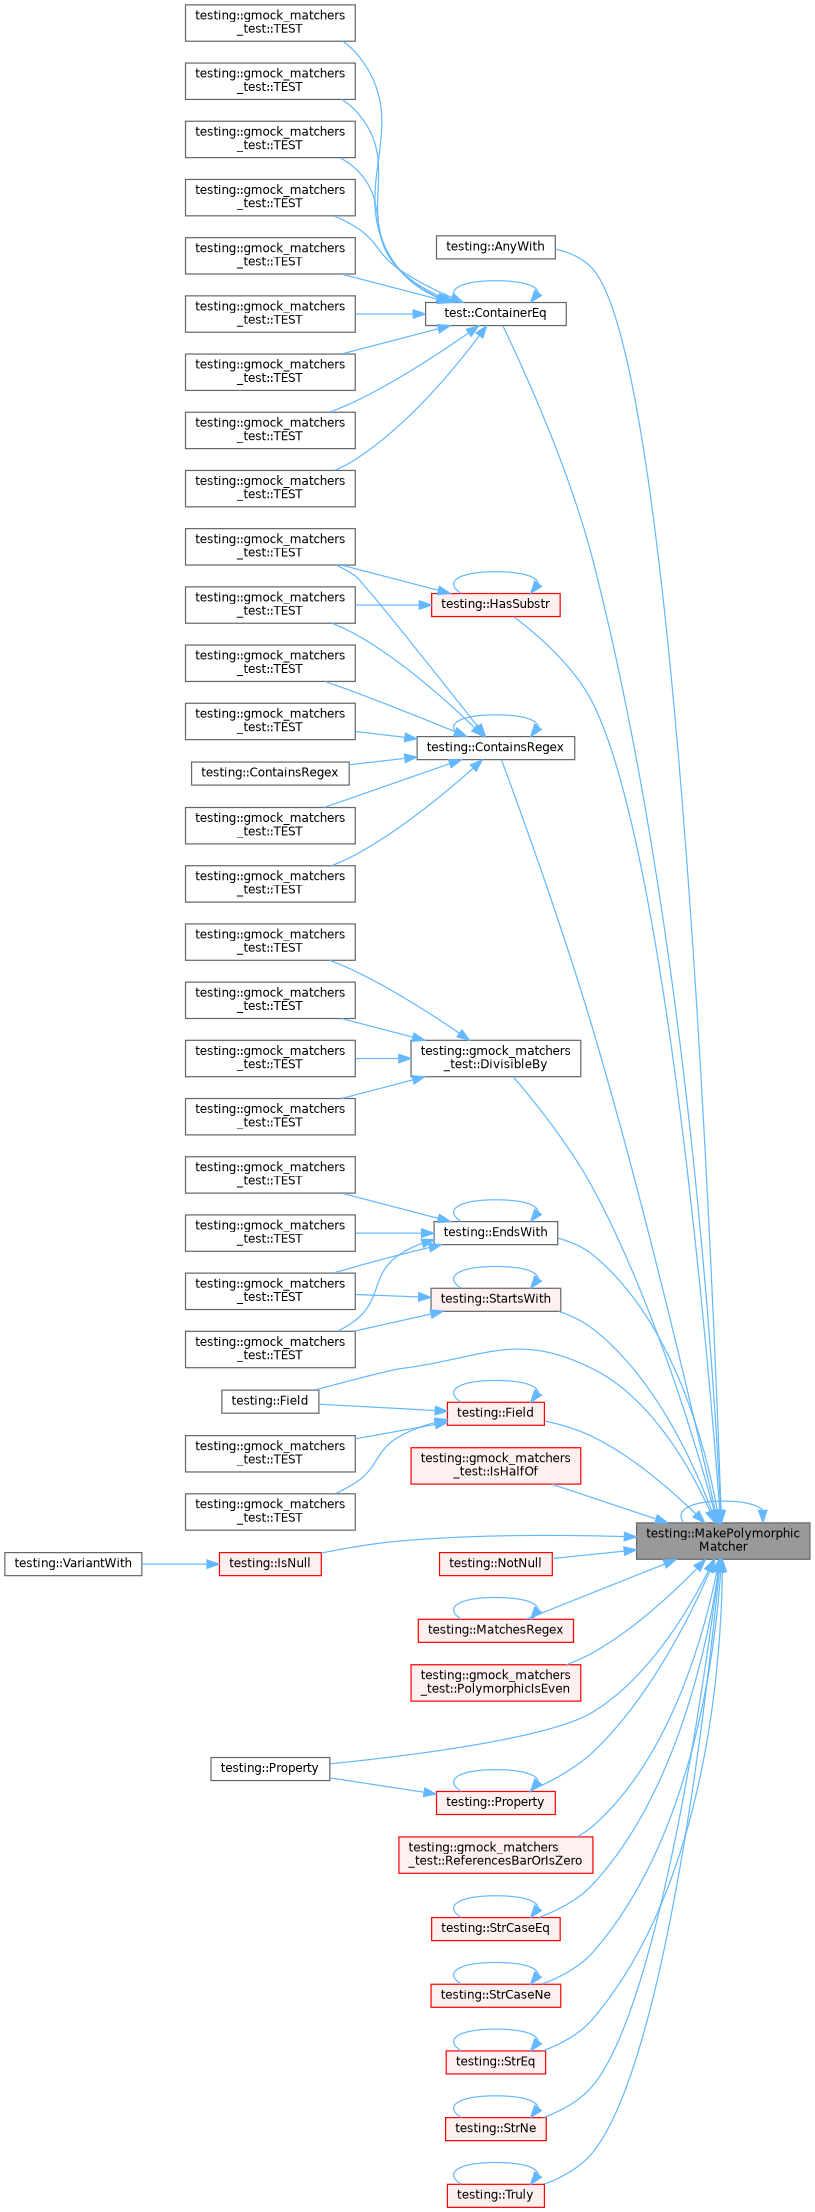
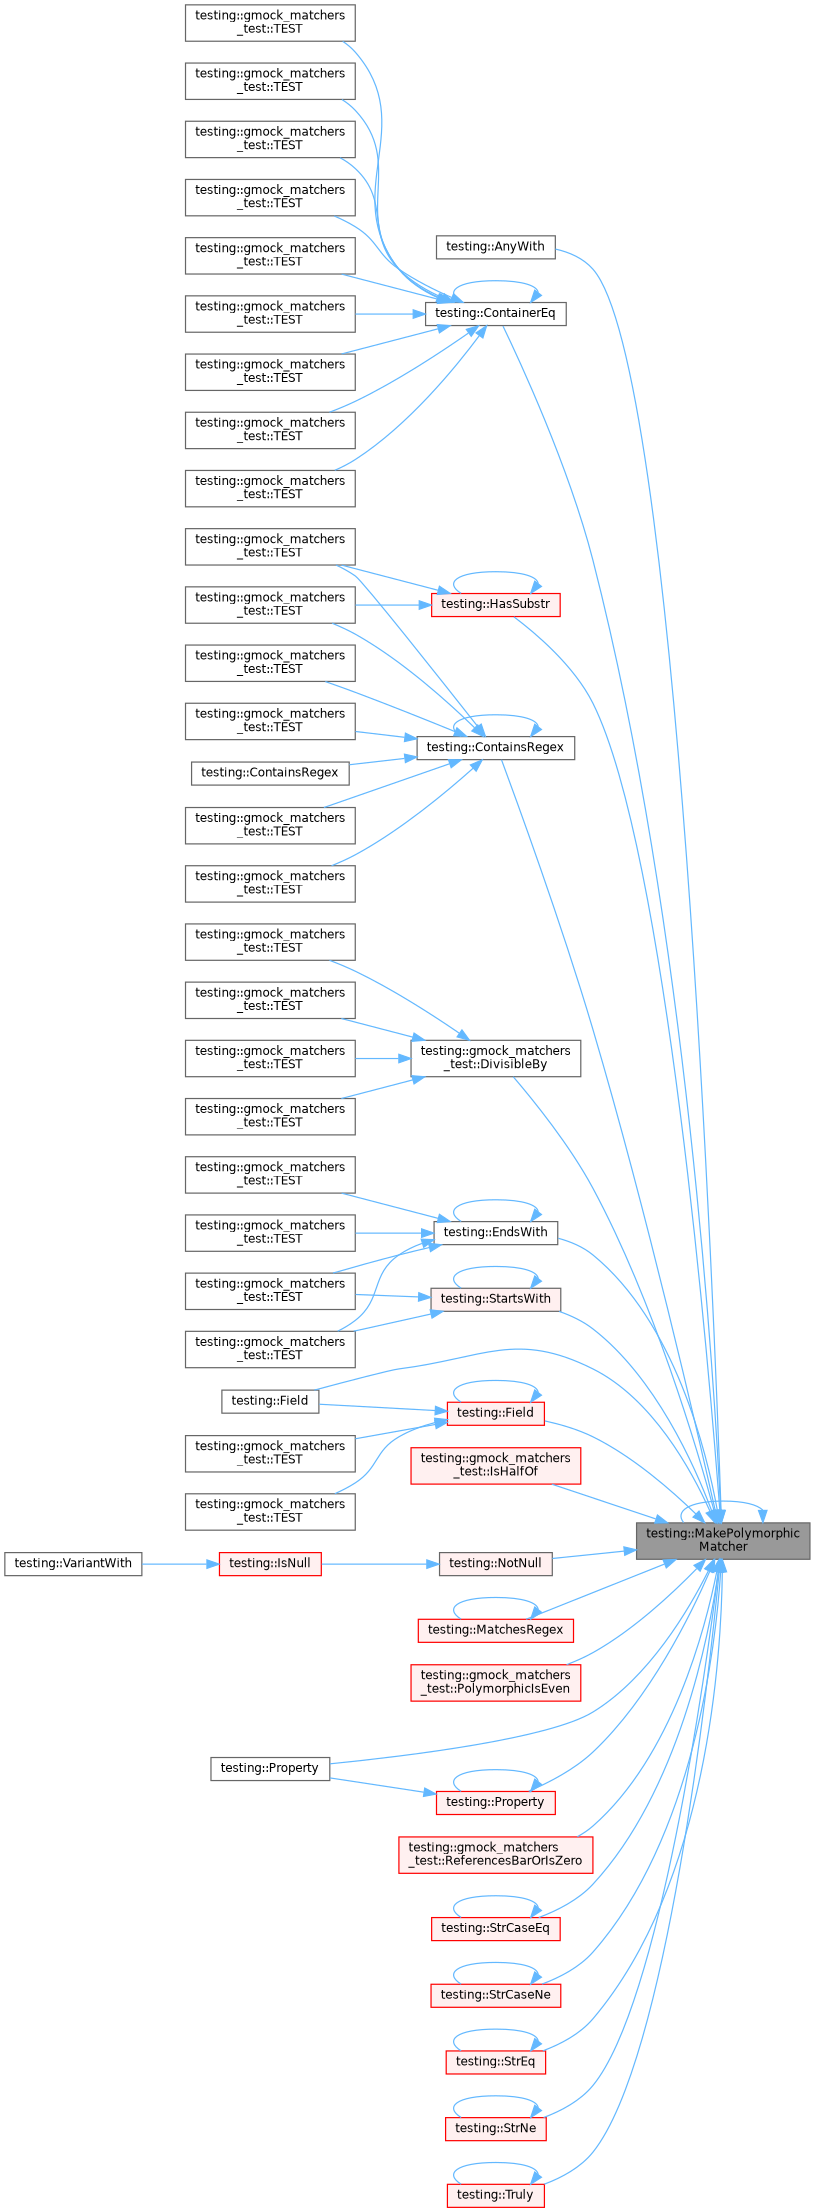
node "test::ContainerEq": label "test::ContainerEq" -> "testing::ContainerEq"
edge "testing::IsNull" -> "testing::MakePolymorphic Matcher": now "testing::IsNull" -> "testing::NotNull"
node "testing::NotNull": color red -> grey40
